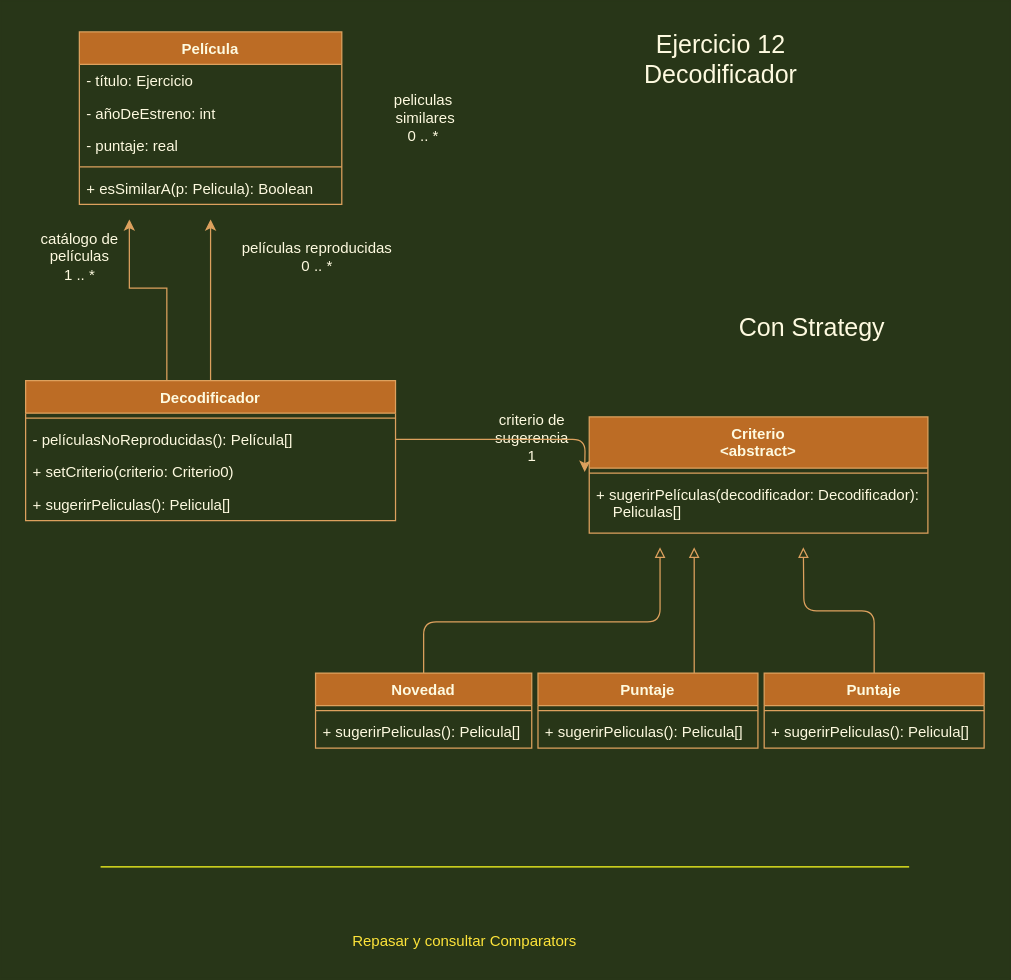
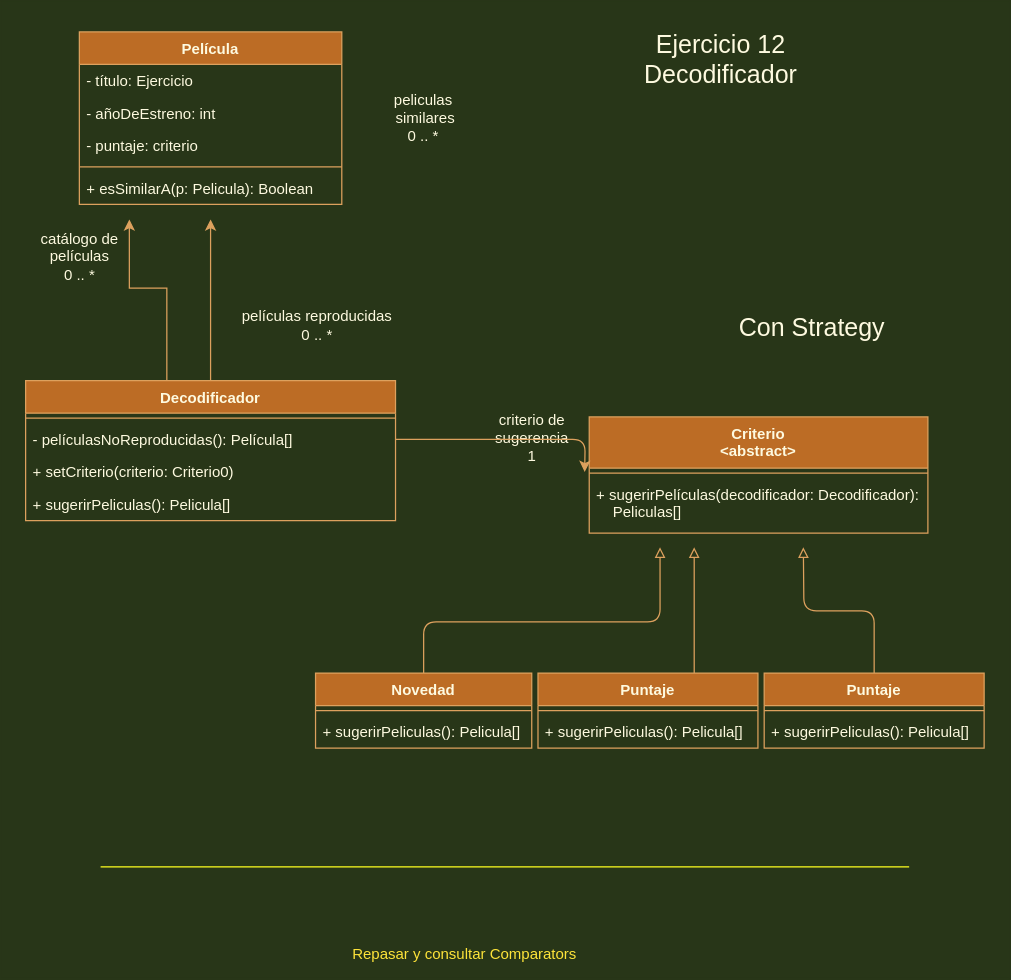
node "- puntaje: real": label "- puntaje: real" -> "- puntaje: criterio"
node "catálogo de películas 1 .. *": label "catálogo de películas 1 .. *" -> "catálogo de películas 0 .. *"
node "películas reproducidas 0 .. *": moved (317, 257) -> (317, 326)
node "Repasar y consultar Comparators": moved (464, 942) -> (464, 954)
